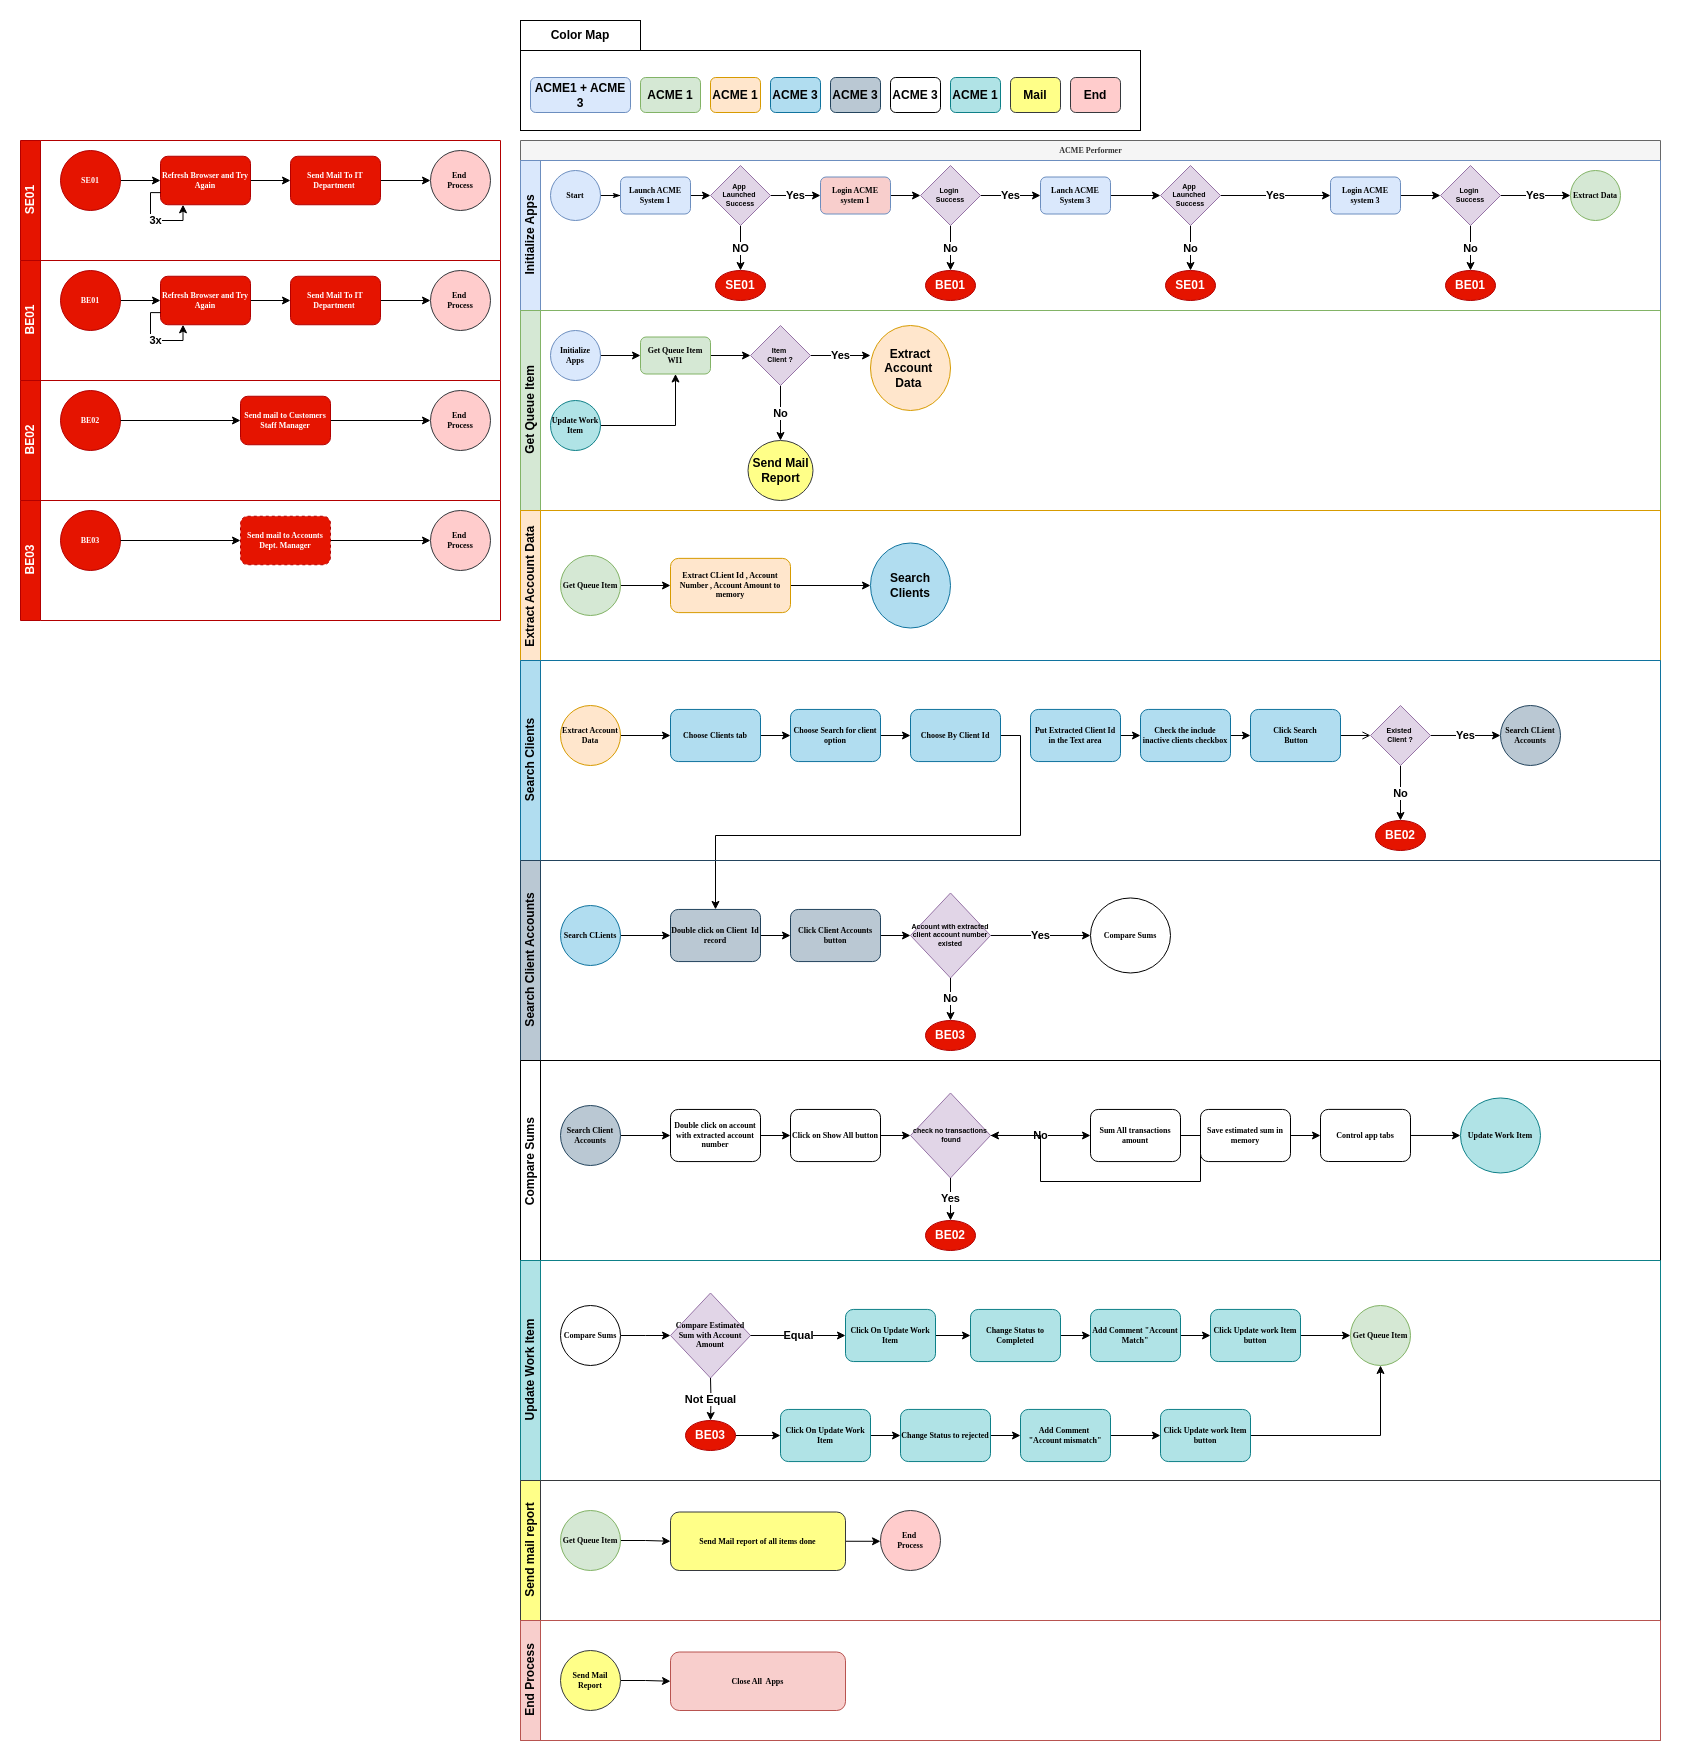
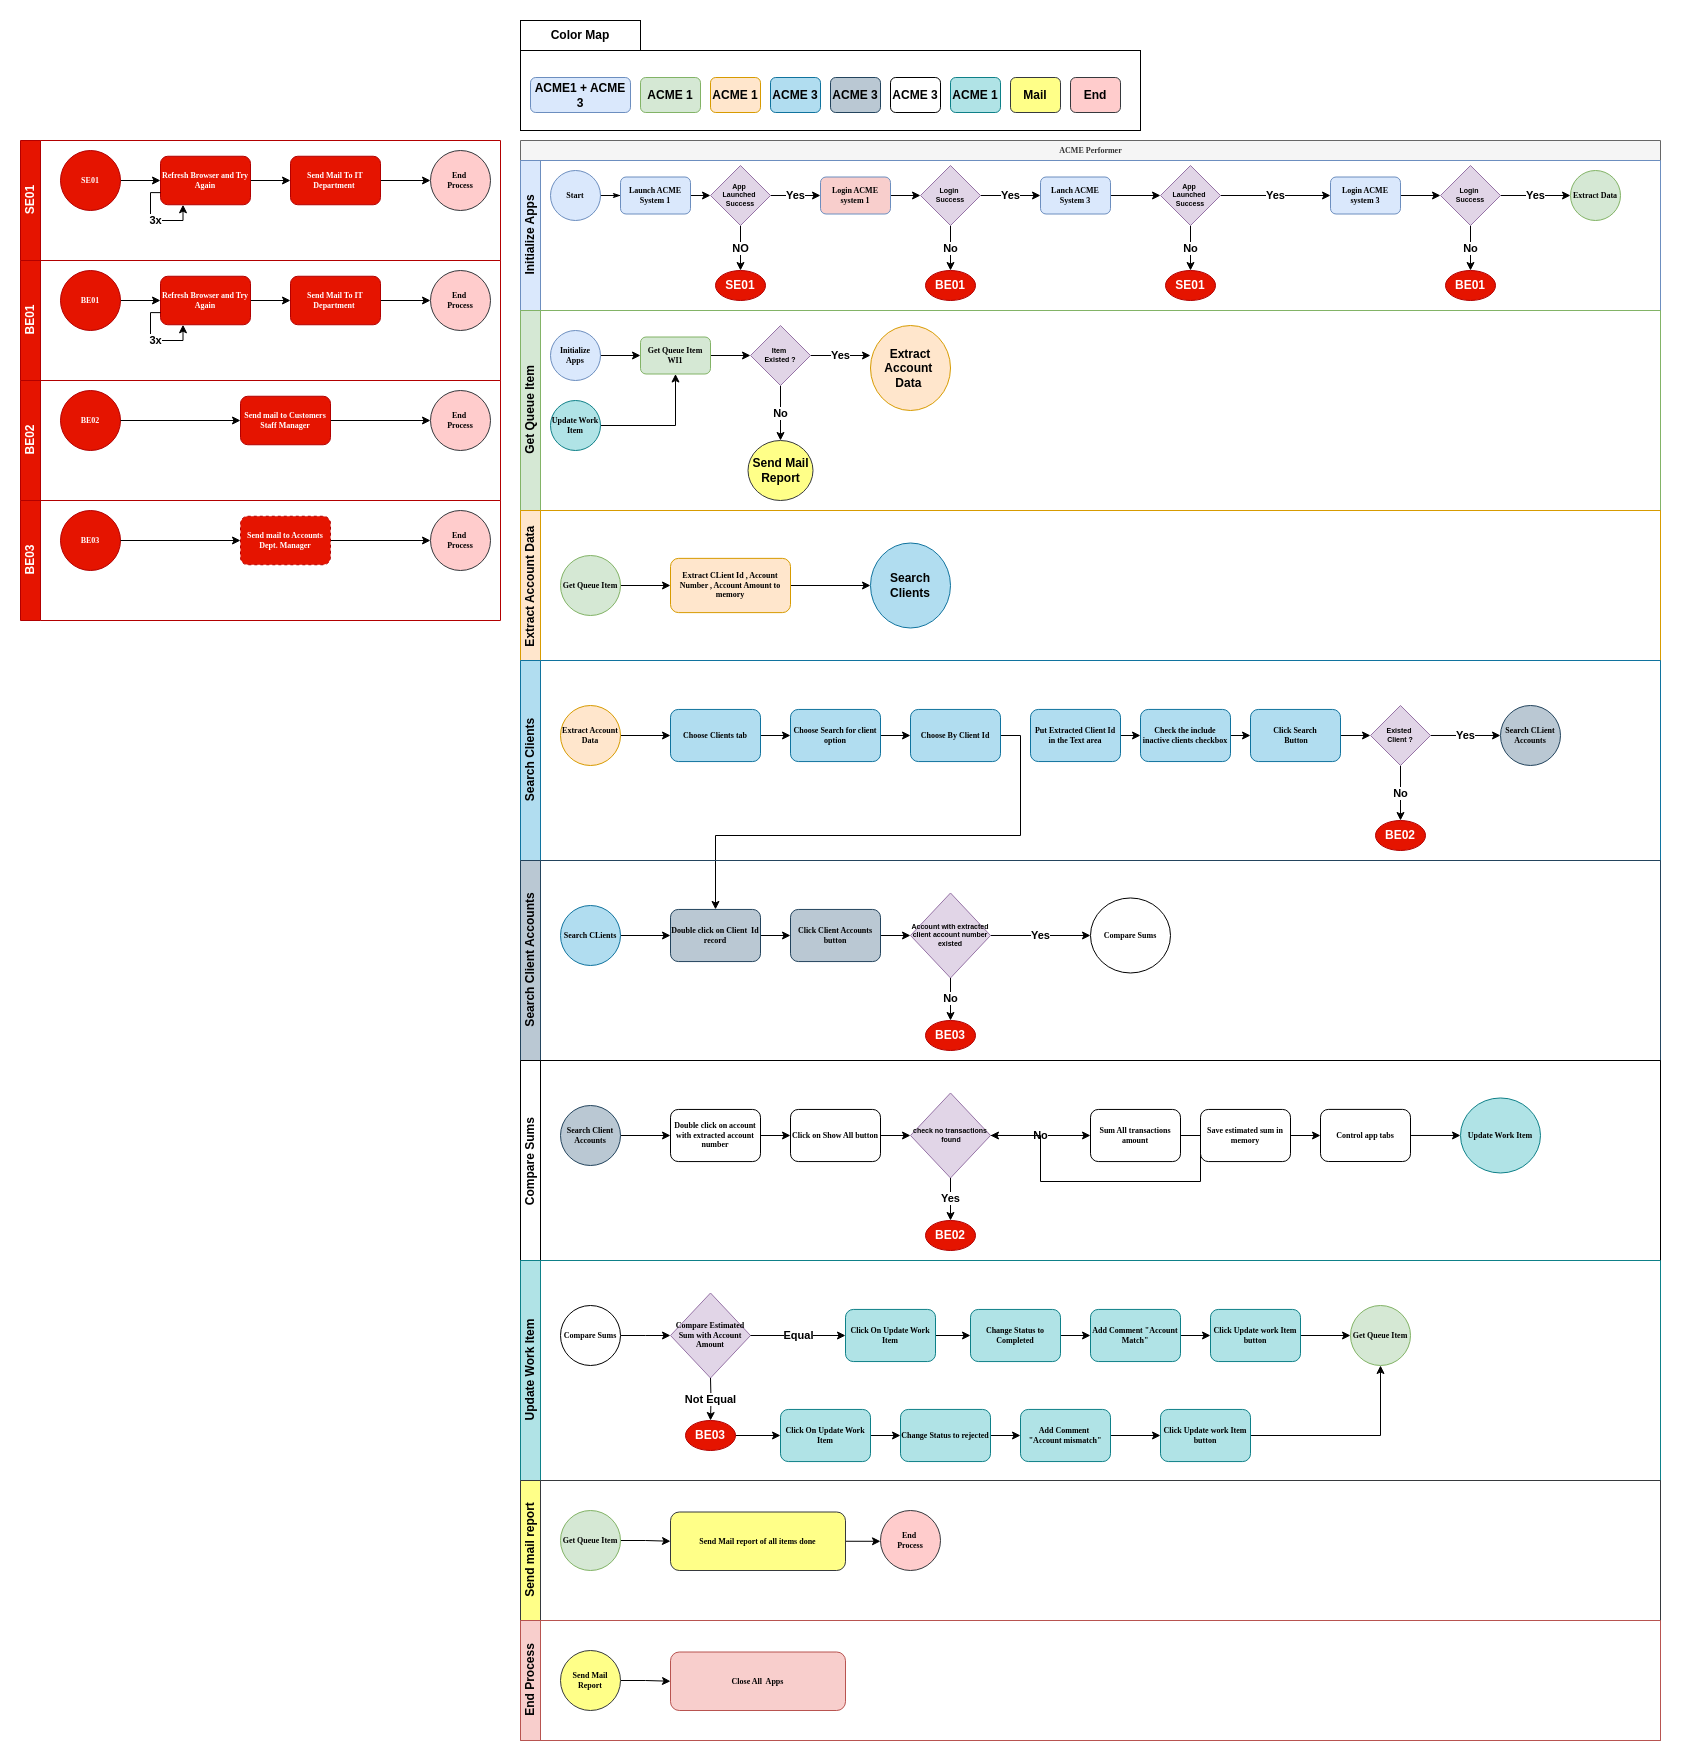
node "Item Client ?": label "Item Client ?" -> "Item Existed ?"
edge "Click Search Button" -> "Existed Client ?": arrowhead open -> classic
